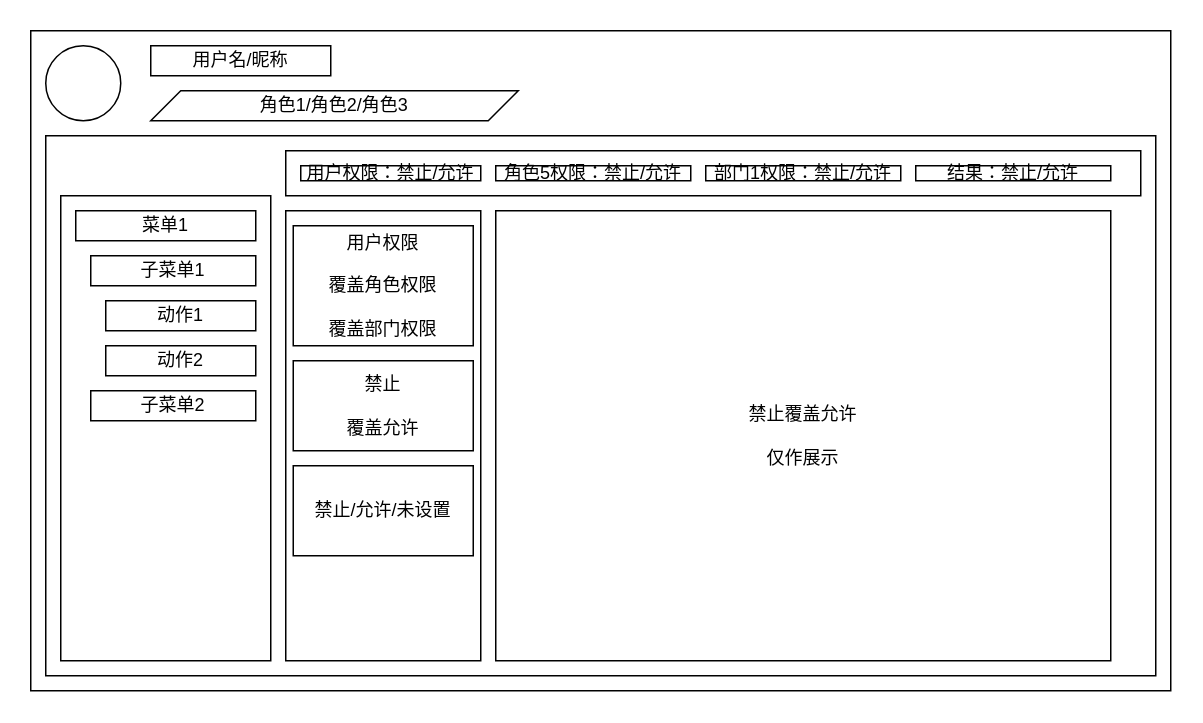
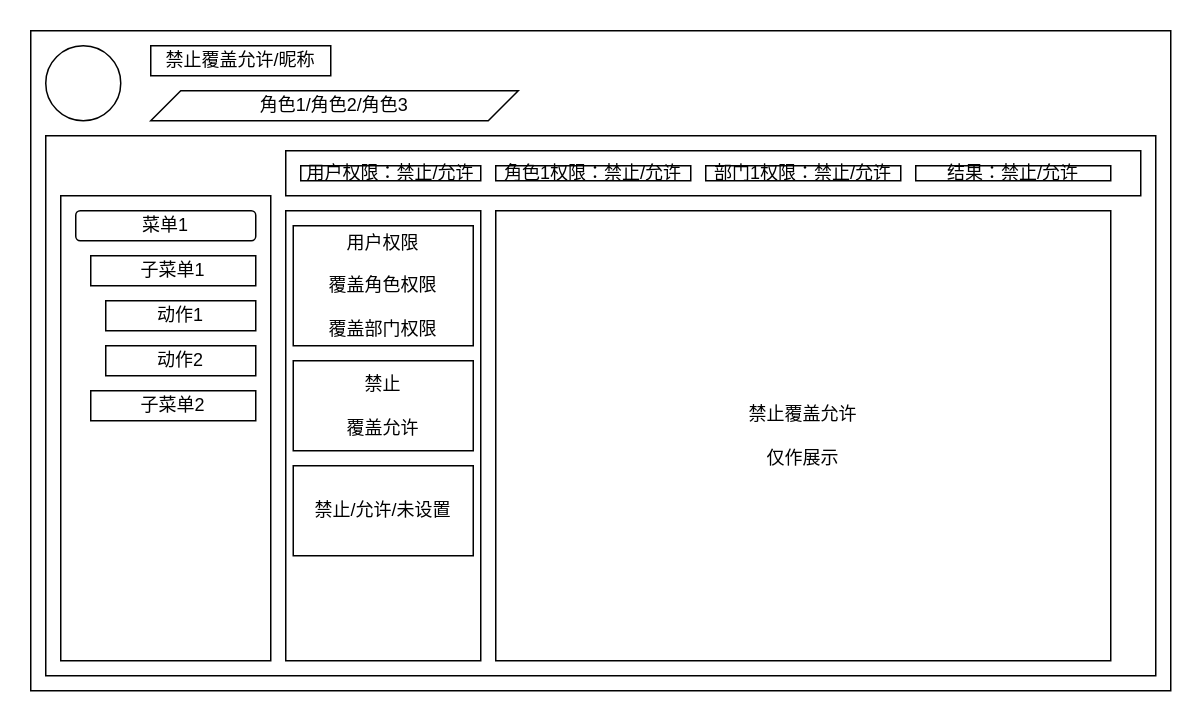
node "用户名/昵称": label "用户名/昵称" -> "禁止覆盖允许/昵称"
node "角色5权限：禁止/允许": label "角色5权限：禁止/允许" -> "角色1权限：禁止/允许"
node "菜单1": shape rectangle -> rounded rectangle
